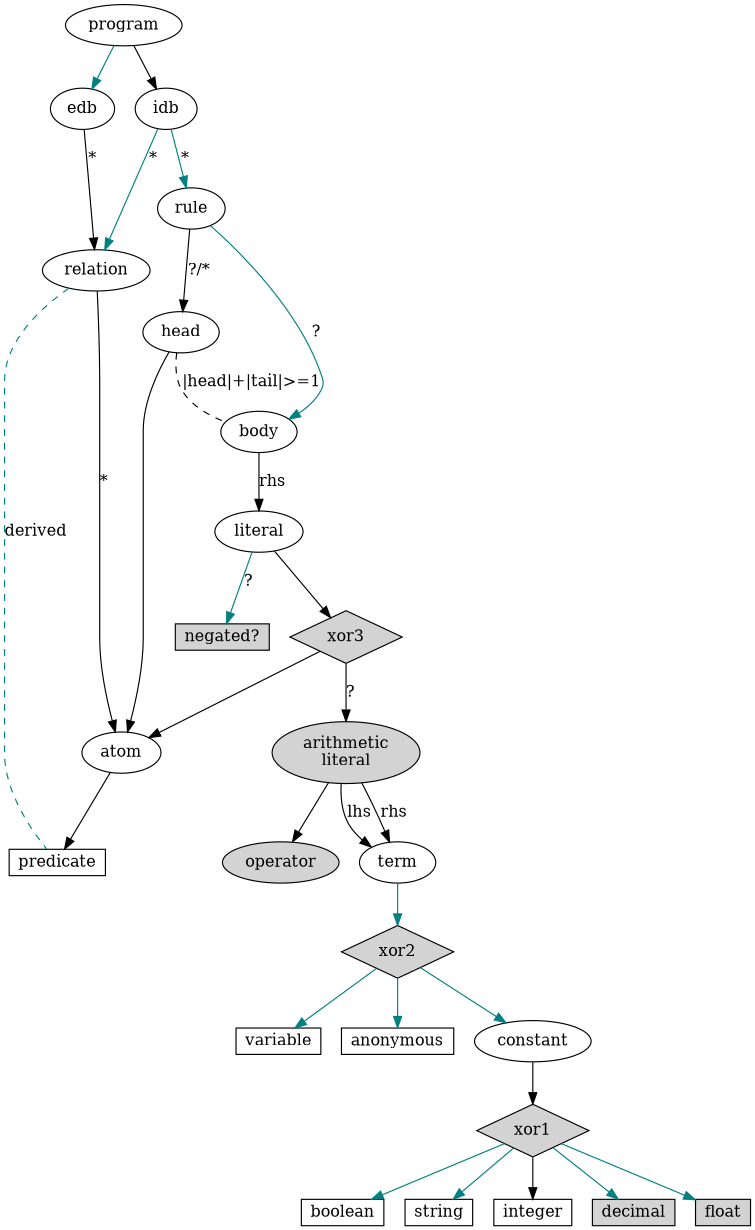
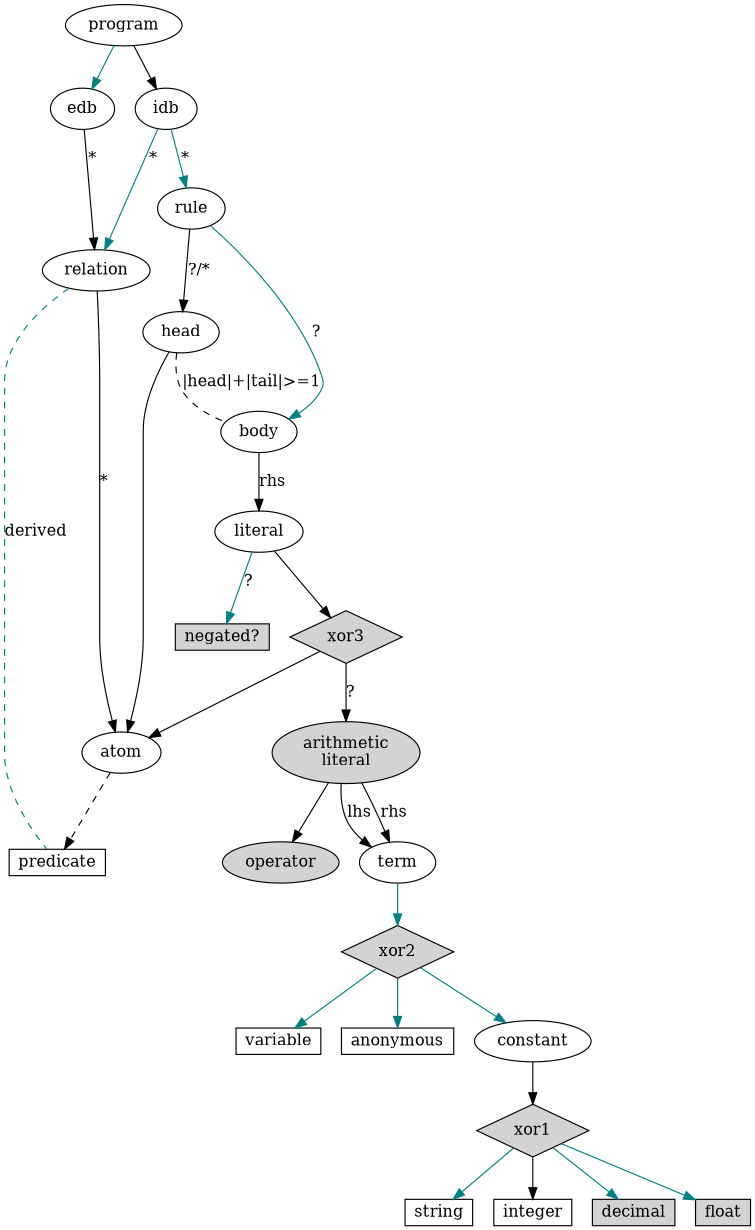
edge "atom" -> "predicate": style solid -> dashed
node "boolean": removed
